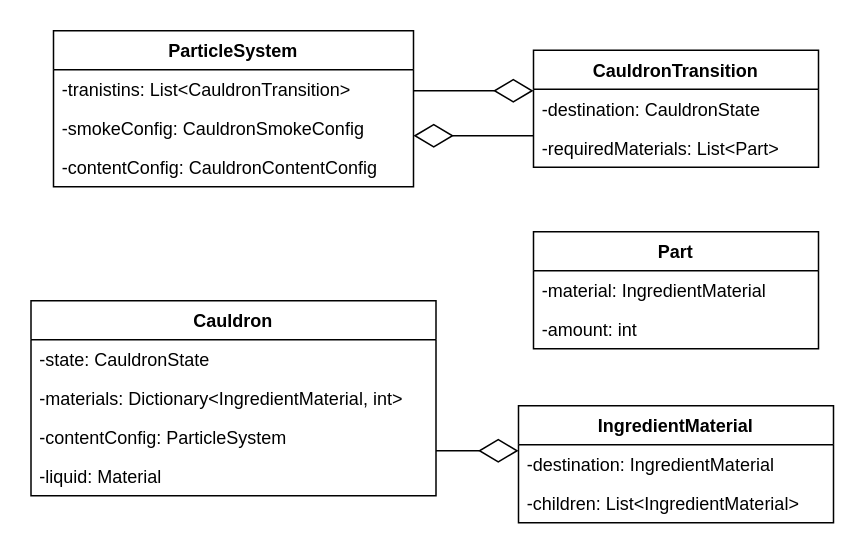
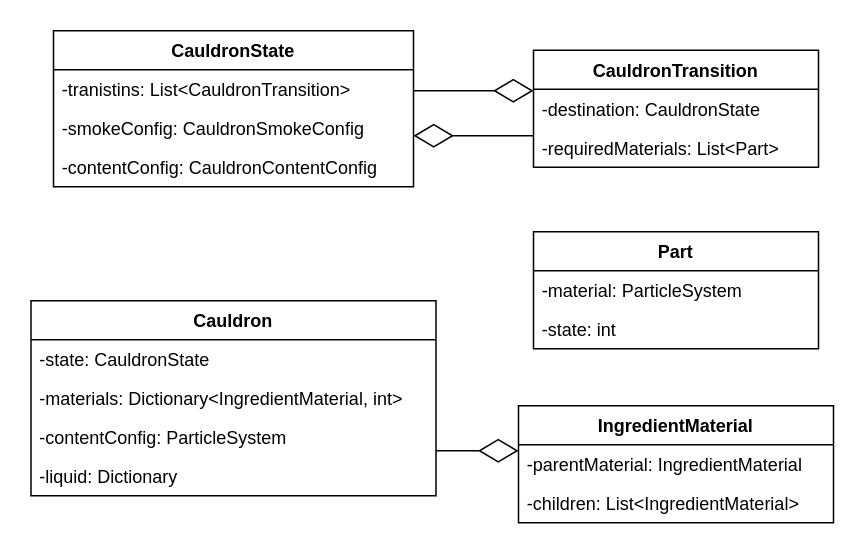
node "ParticleSystem": label "ParticleSystem" -> "CauldronState"
node "-material: IngredientMaterial": label "-material: IngredientMaterial" -> "-material: ParticleSystem"
node "-amount: int": label "-amount: int" -> "-state: int"
node "-destination: IngredientMaterial": label "-destination: IngredientMaterial" -> "-parentMaterial: IngredientMaterial"
node "-liquid: Material": label "-liquid: Material" -> "-liquid: Dictionary"
